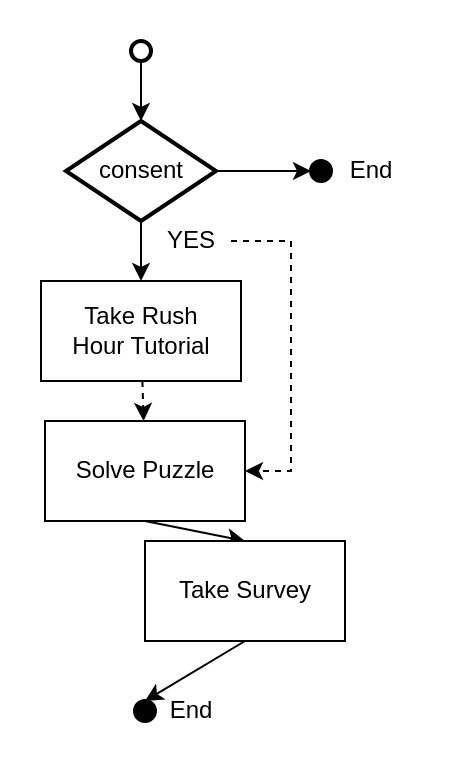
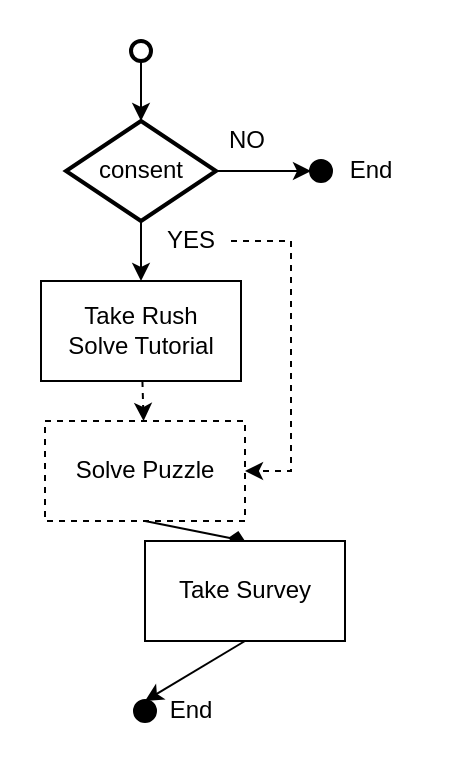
node "NO": added
node "Take Rush Hour Tutorial": label "Take Rush Hour Tutorial" -> "Take Rush Solve Tutorial"
node "Solve Puzzle": style solid -> dashed
edge "Solve Puzzle" -> "Take Survey": arrowhead classic -> diamond
